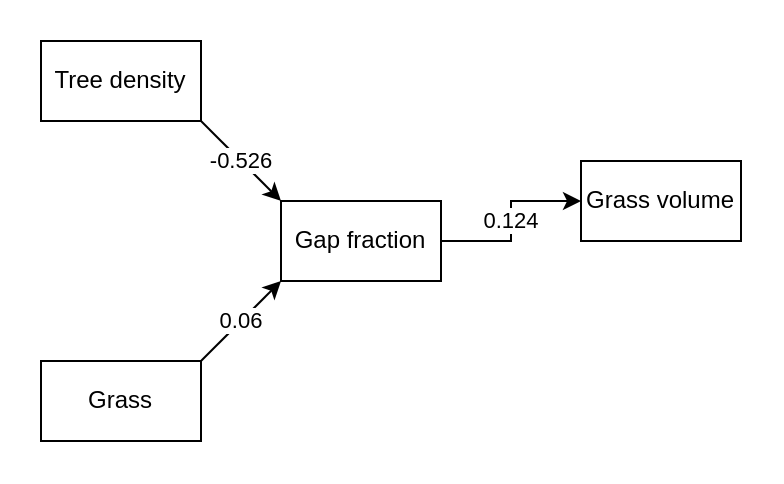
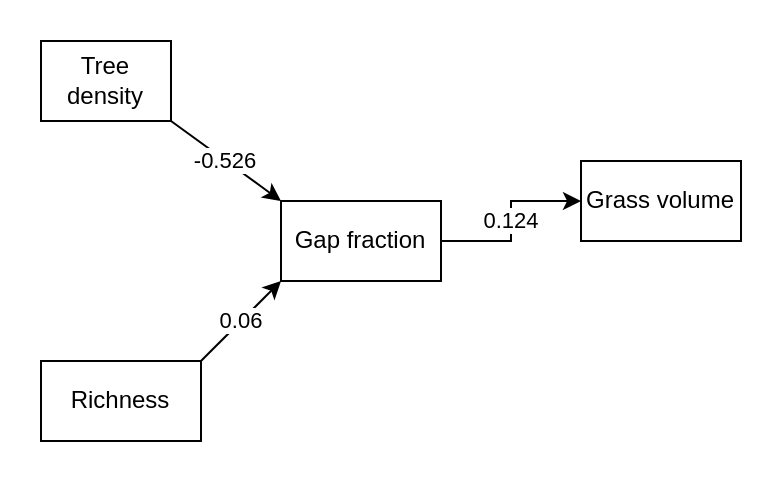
node "Tree density": size 160x80 -> 130x80
node "Grass": label "Grass" -> "Richness"
